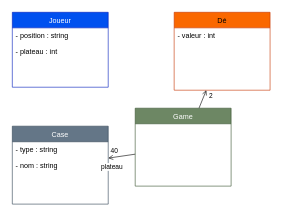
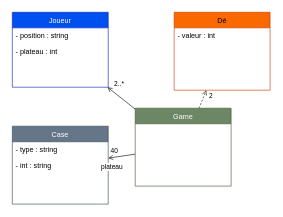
edge "Game" -> "Joueur": added, label "2..*"
edge "Game" -> "Dé": style solid -> dashed
node "- nom : string": label "- nom : string" -> "- int : string"
